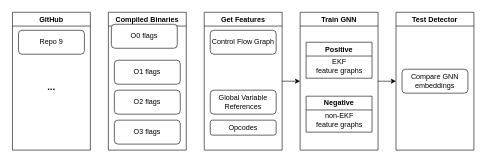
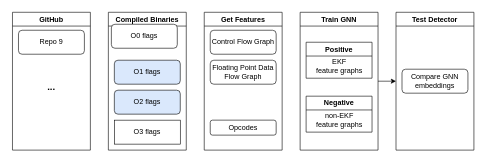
node "O1 flags": fillcolor #ffffff -> #dae8fc
node "Floating Point Data Flow Graph": added
edge "Get Features" -> "Train GNN": removed
node "O2 flags": fillcolor #ffffff -> #dae8fc
node "Global Variable References": removed
node "O3 flags": shape rounded rectangle -> rectangle
